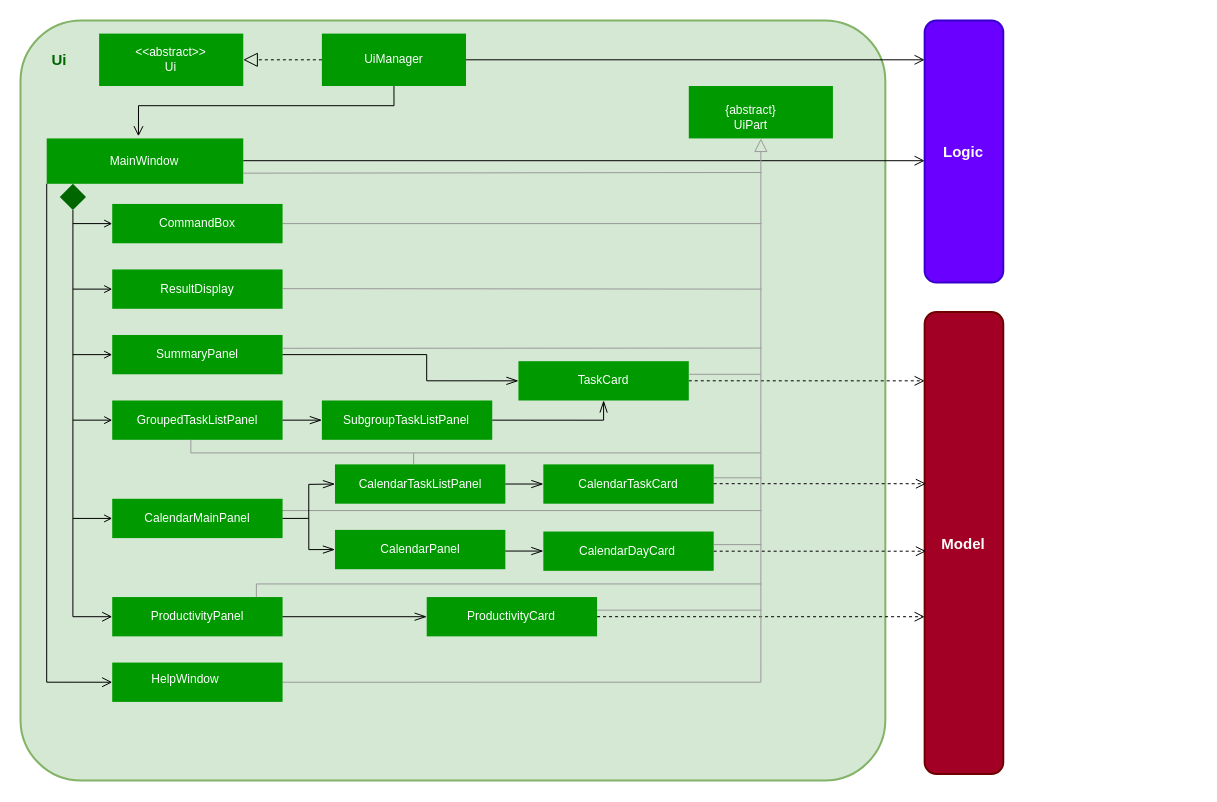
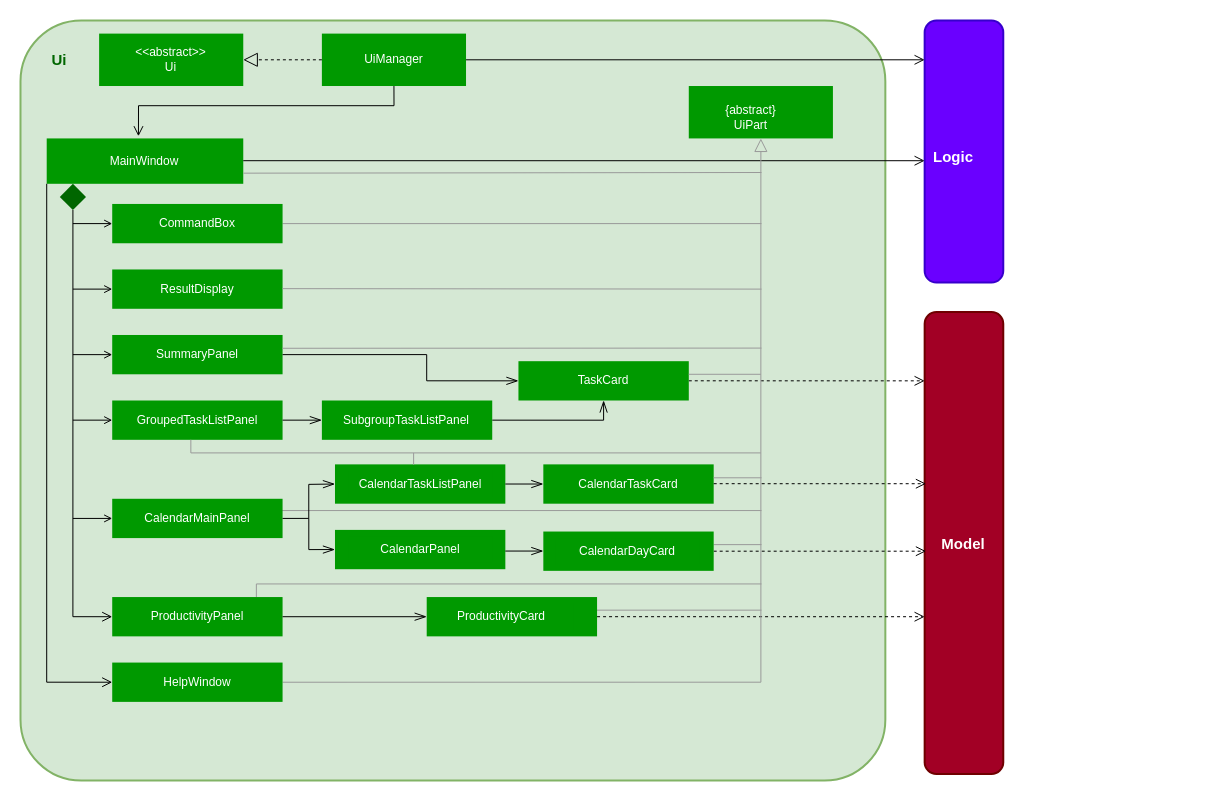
node "Logic": moved (964, 152) -> (954, 157)
node "ProductivityCard": moved (512, 617) -> (502, 617)
node "HelpWindow": size 120x20 -> 144x26
